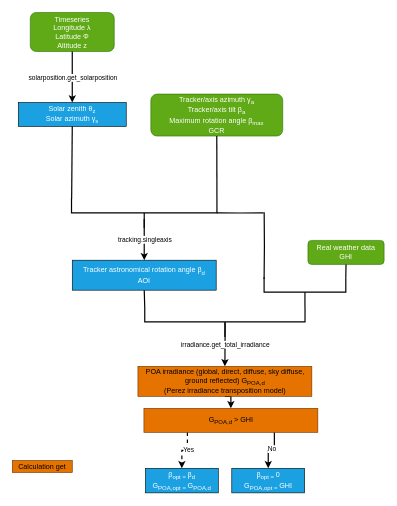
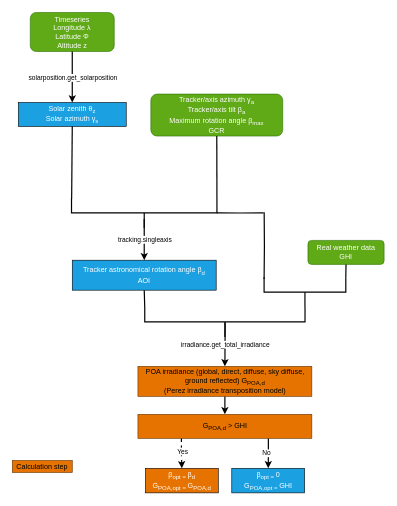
node "GPOA,d > GHI": moved (231, 420) -> (225, 426)
node "Calculation get": label "Calculation get" -> "Calculation step"
node "βopt = βd GPOA,opt = GPOA,d": fillcolor #1ba1e2 -> #e67300
